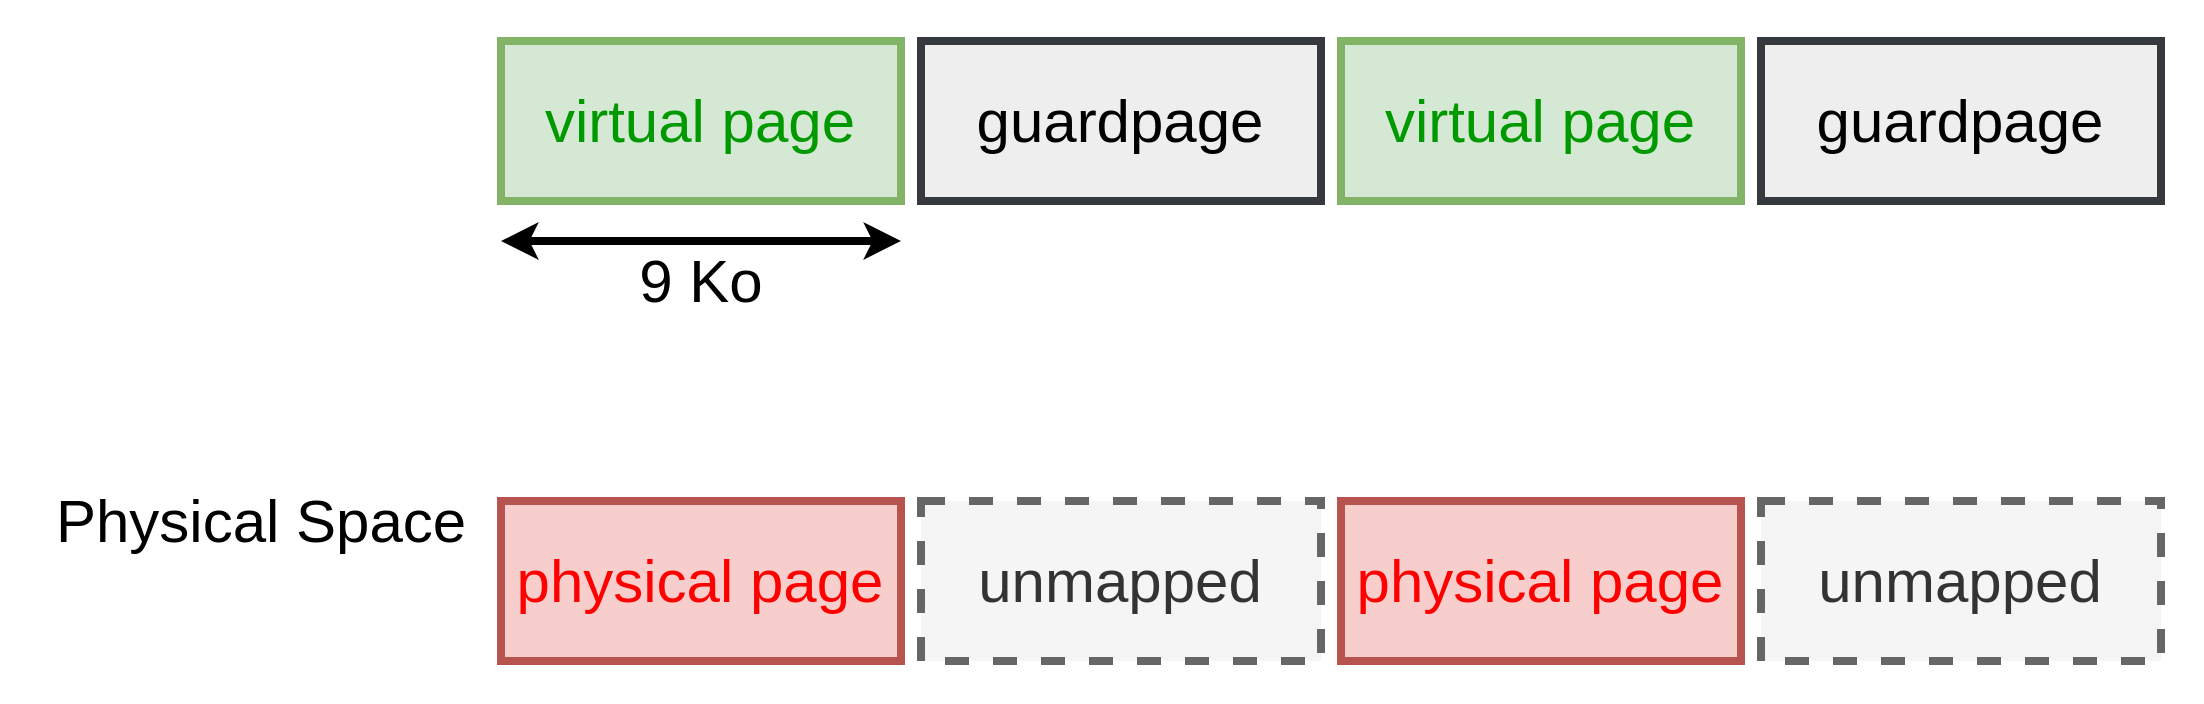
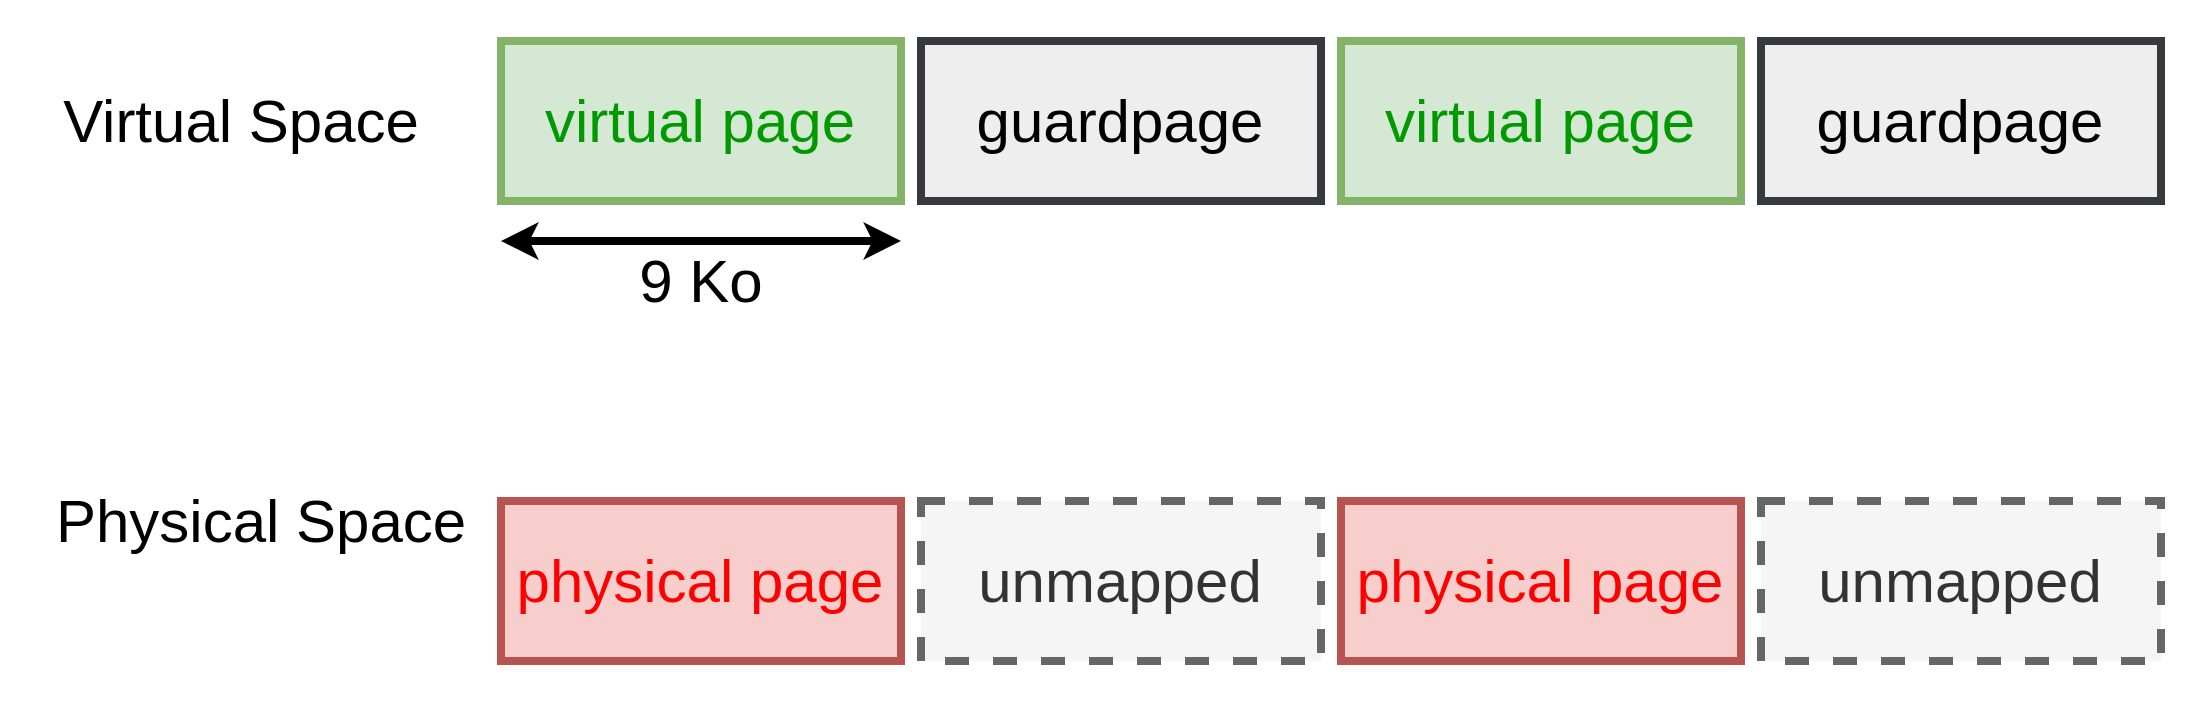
node "Virtual Space": added
